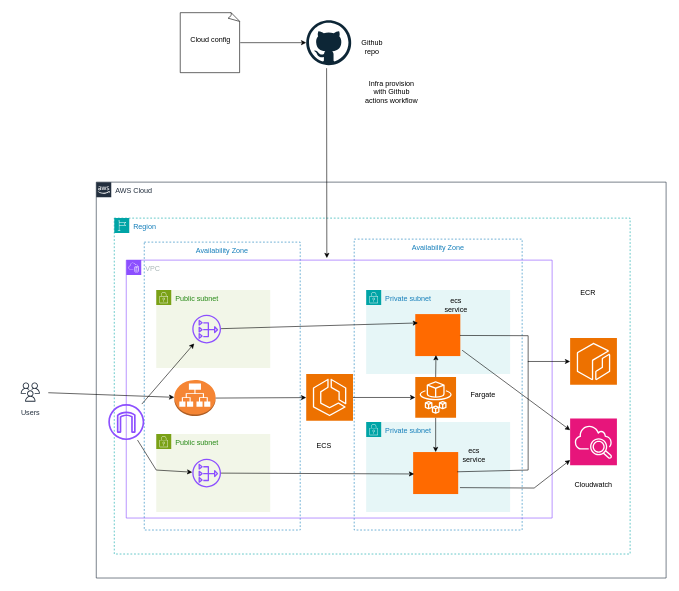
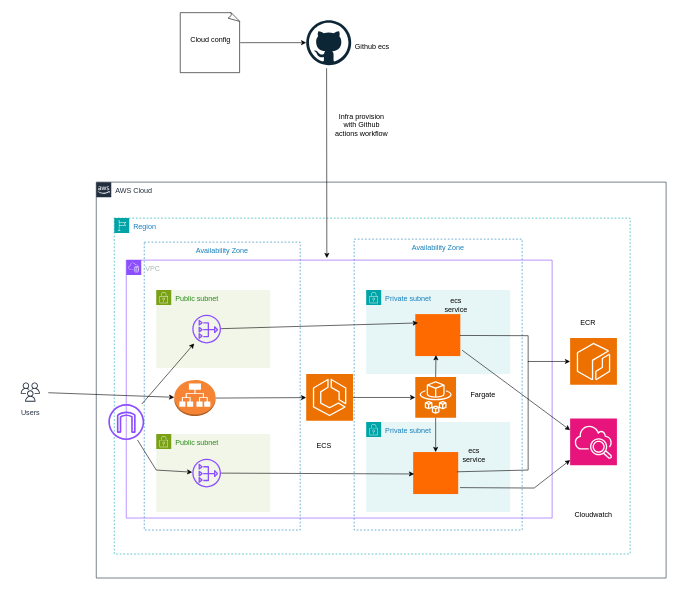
node "Github repo": label "Github repo" -> "Github ecs"
node "Infra provision with Github actions workflow": moved (392, 92) -> (362, 125)
node "ECR": moved (588, 293) -> (588, 323)
node "Cloudwatch": moved (594, 485) -> (594, 515)
